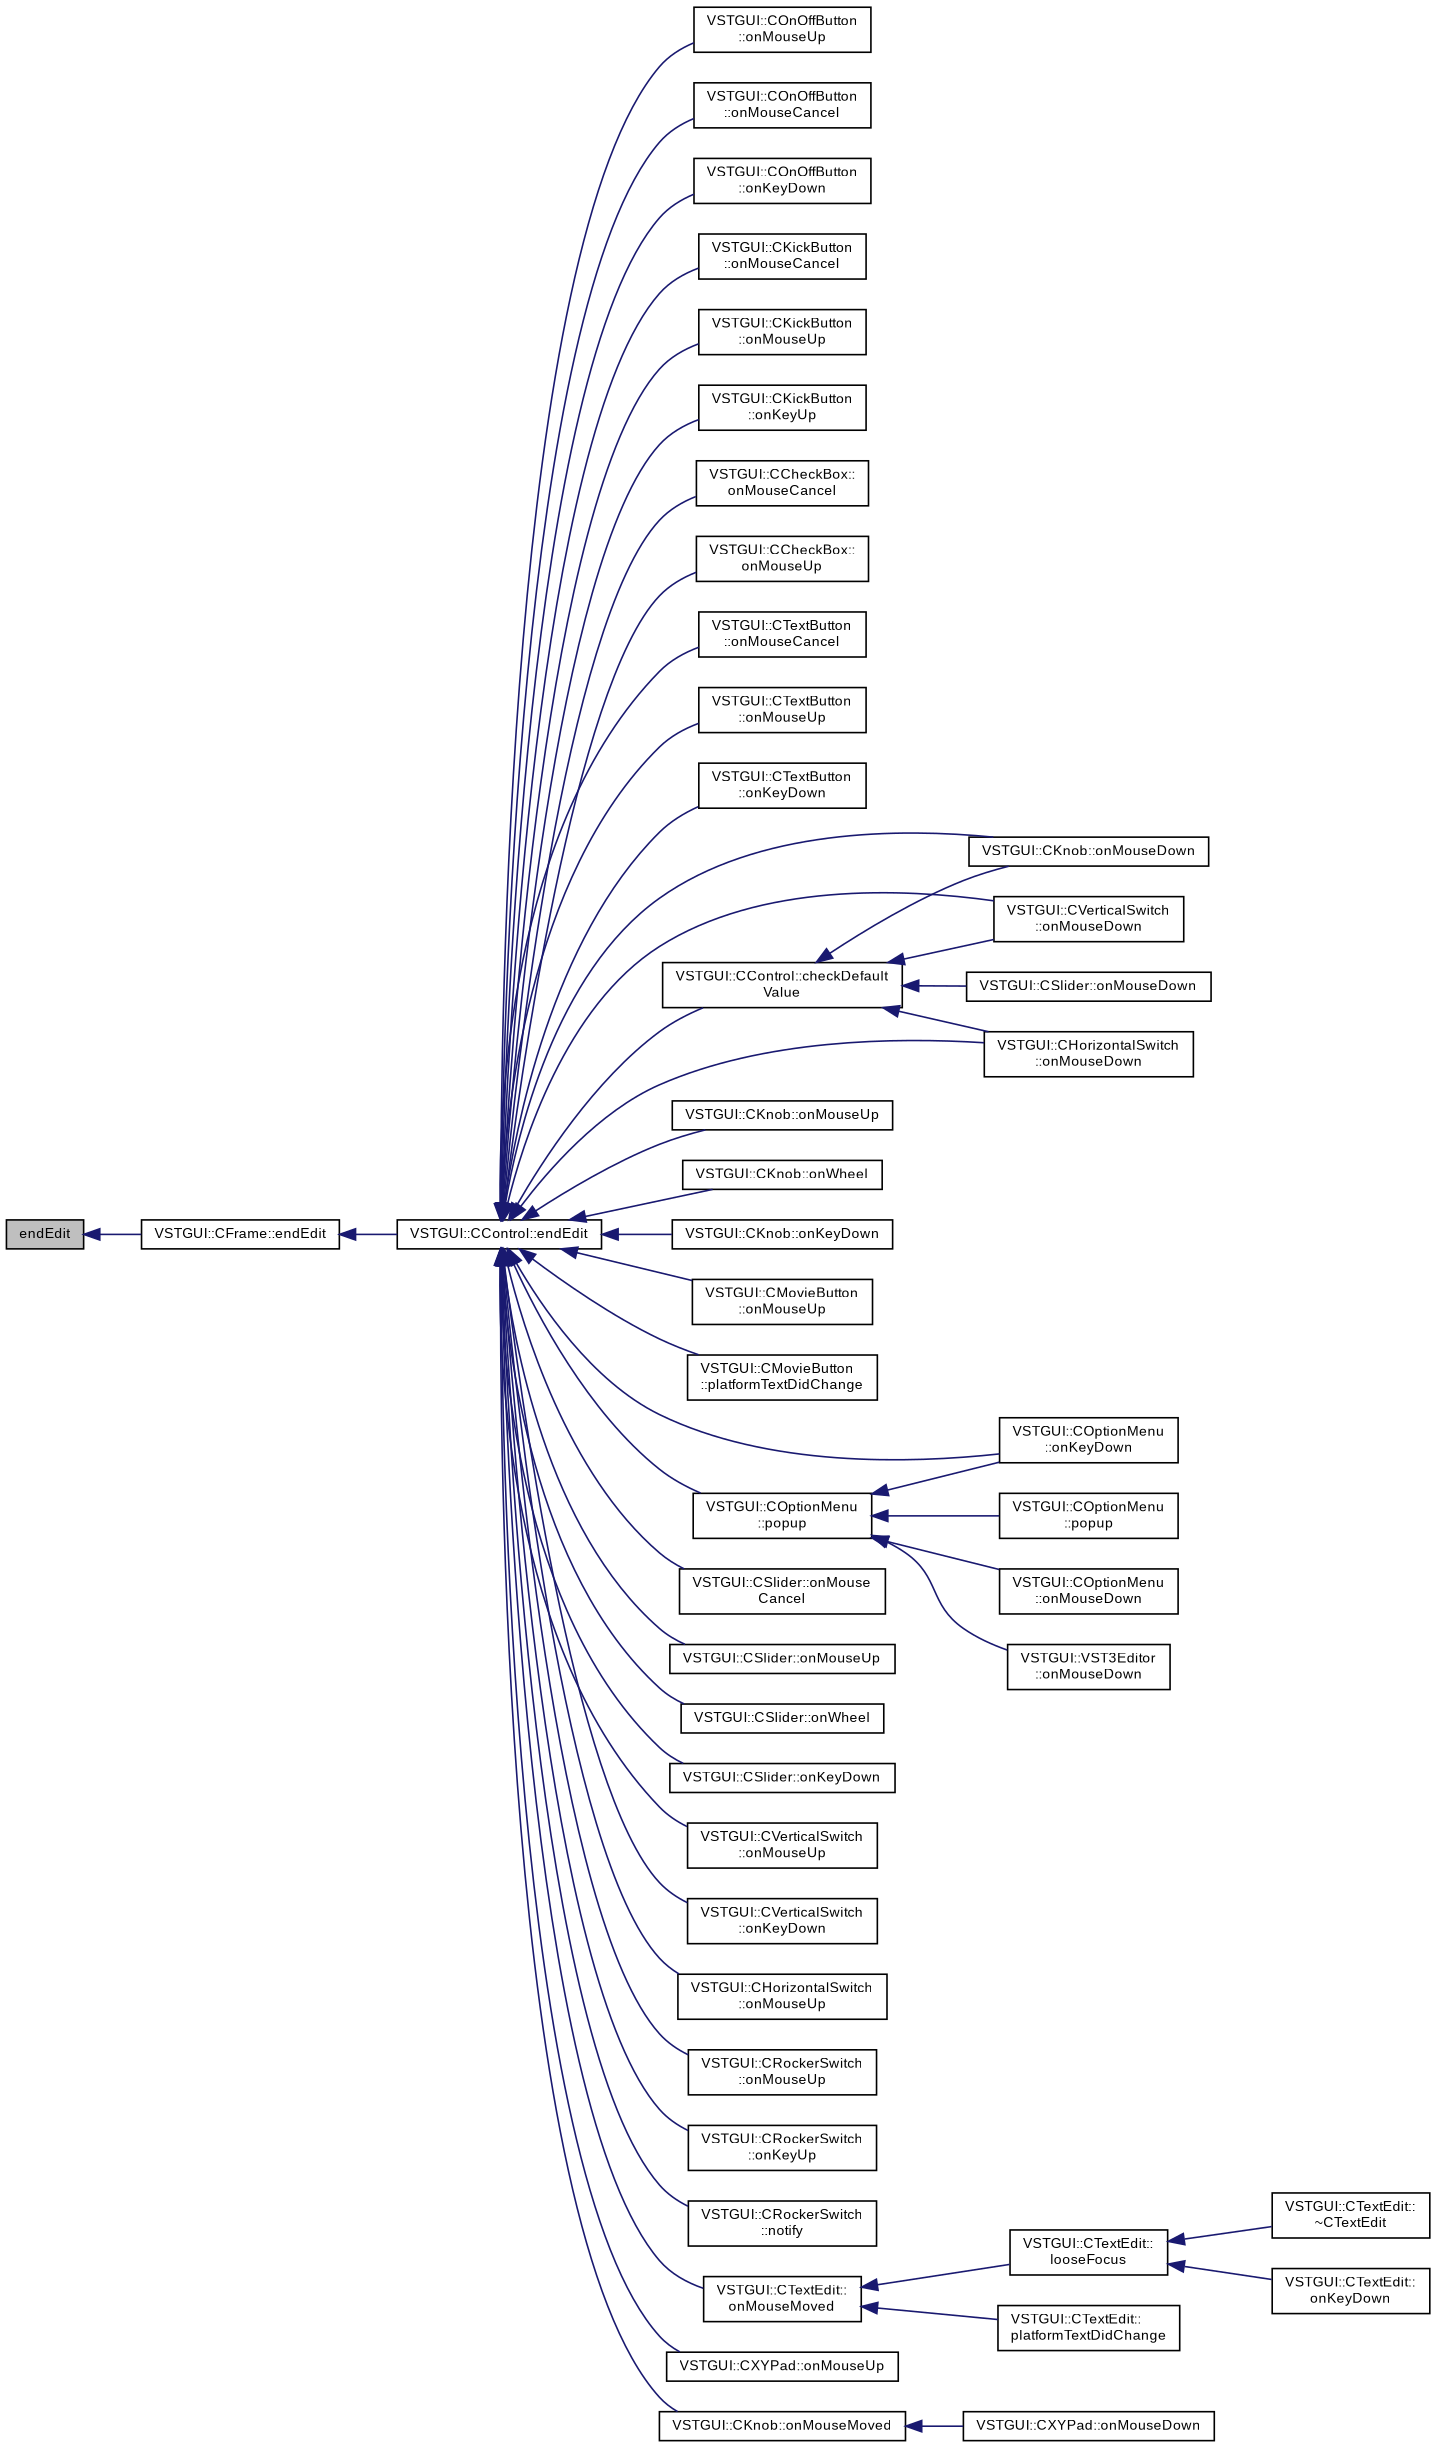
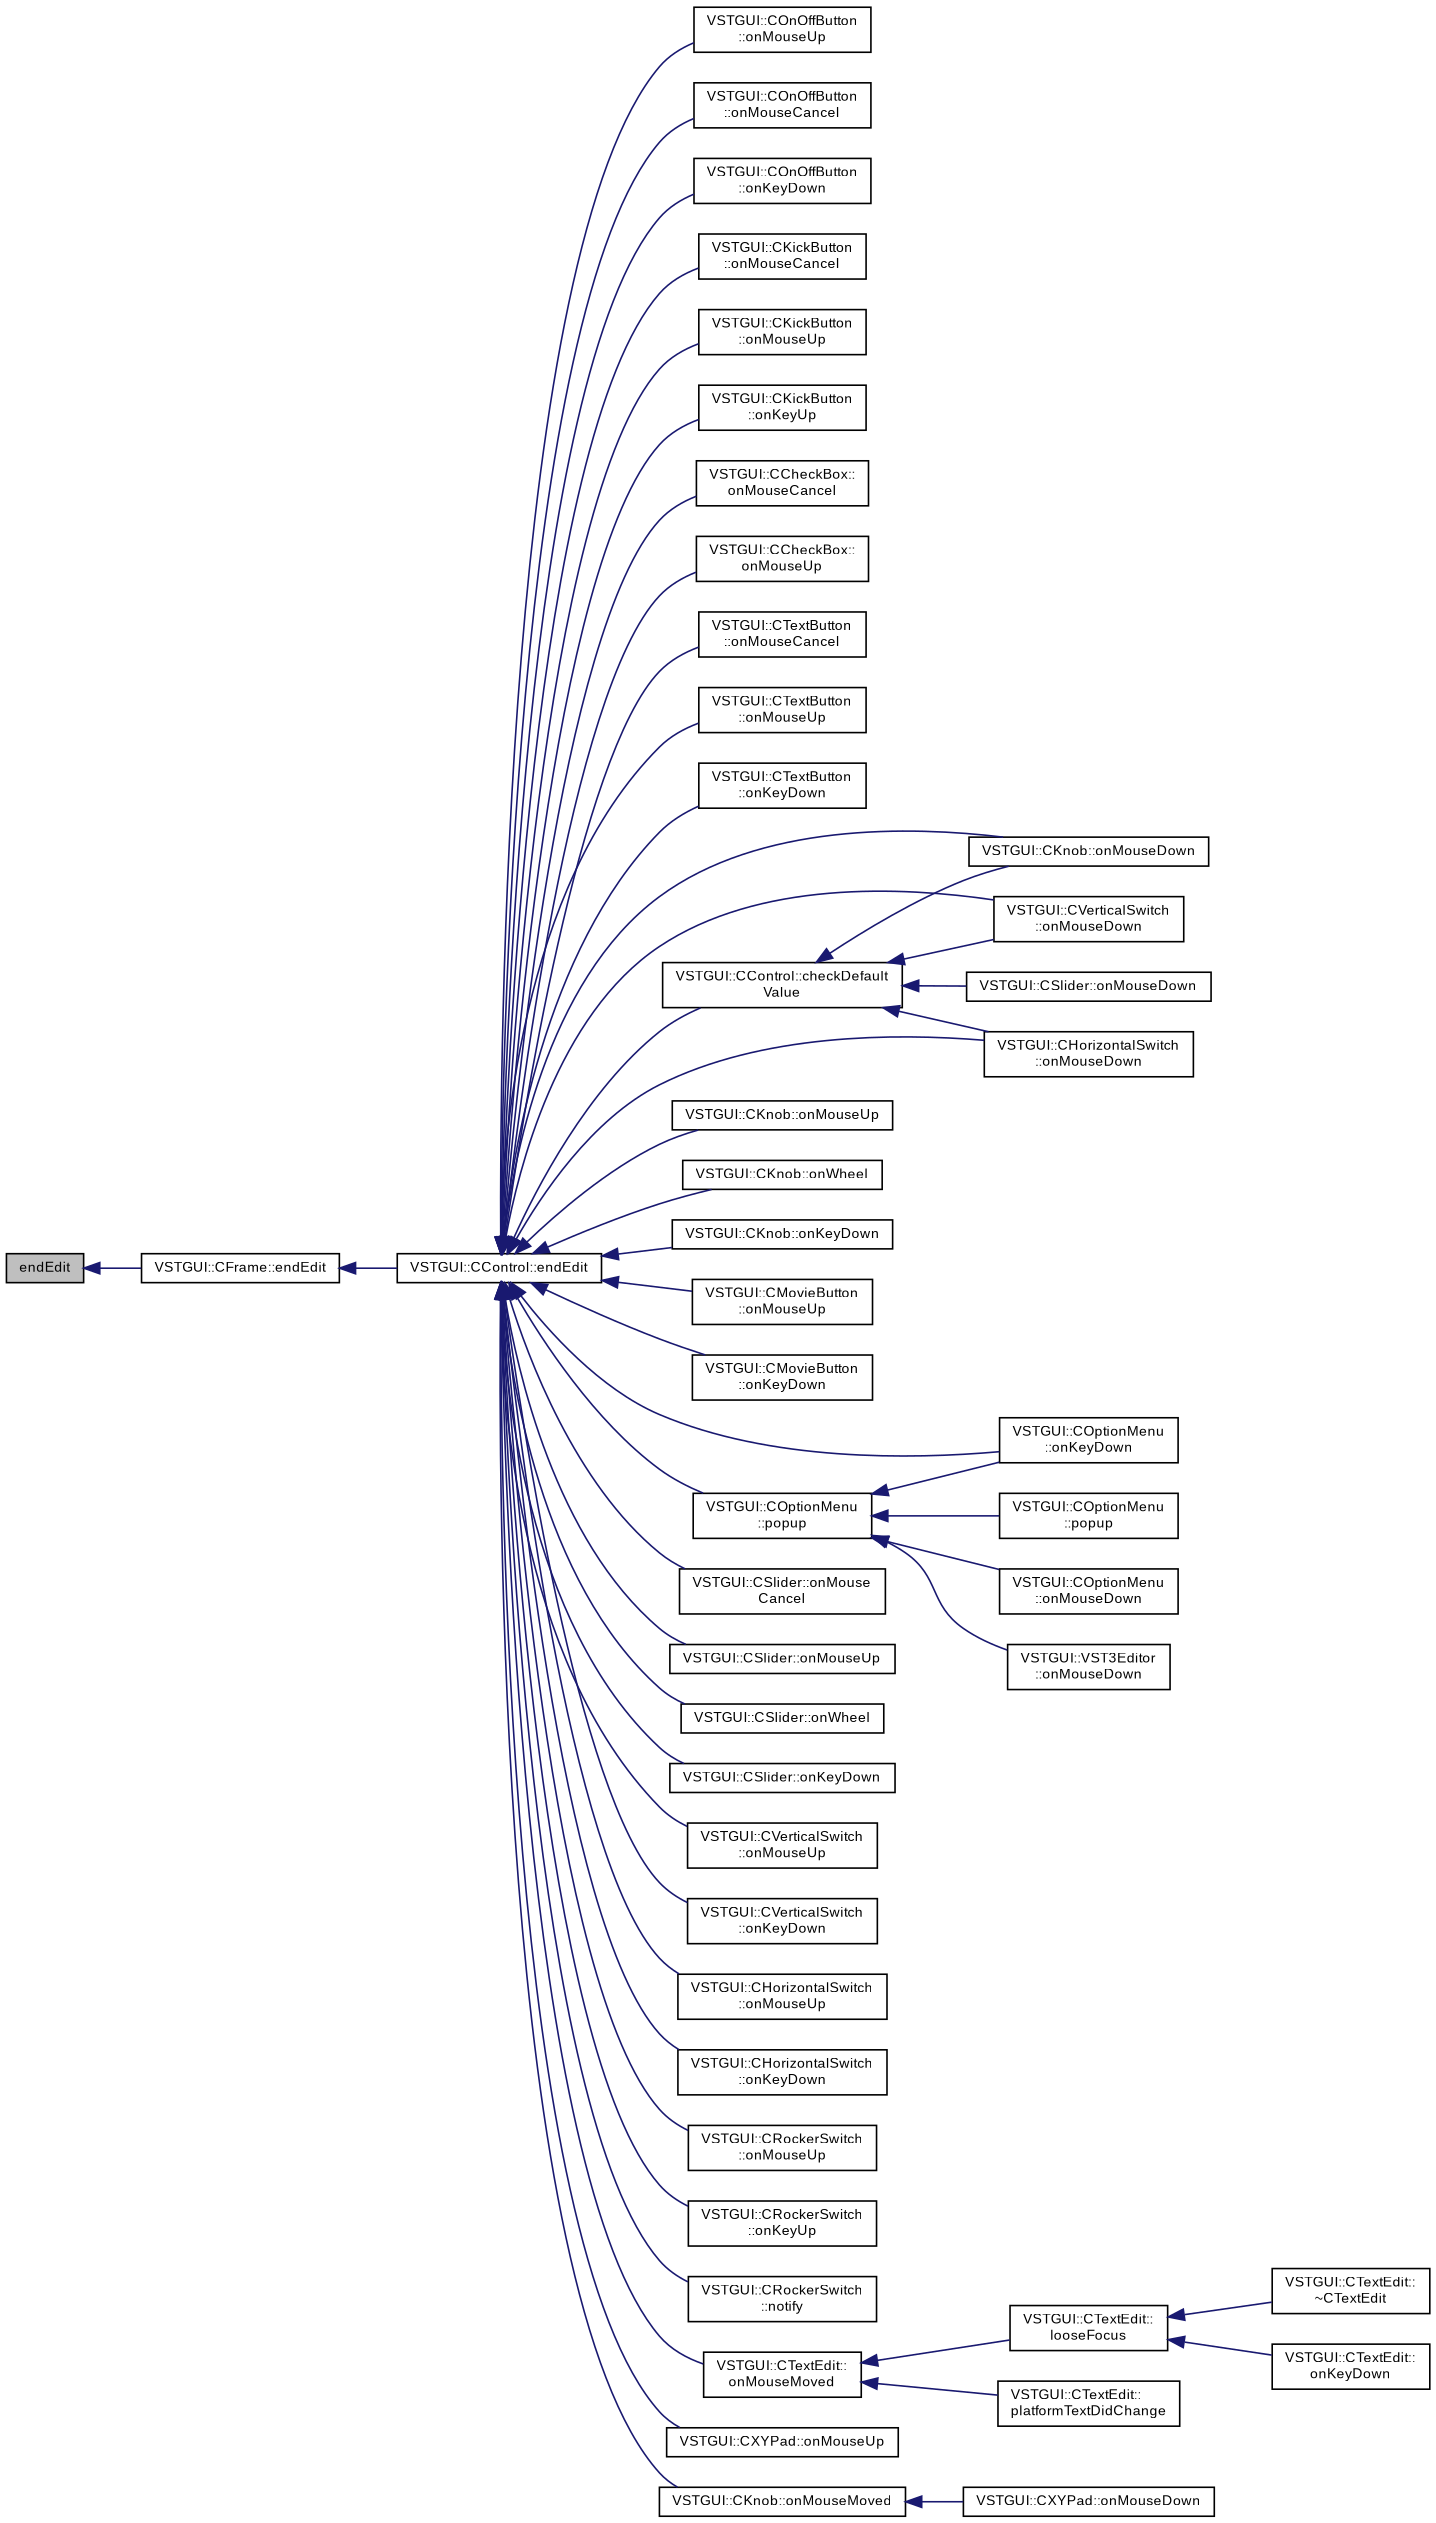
node "VSTGUI::CMovieButton ::platformTextDidChange": label "VSTGUI::CMovieButton ::platformTextDidChange" -> "VSTGUI::CMovieButton ::onKeyDown"
node "VSTGUI::CHorizontalSwitch ::onKeyDown": added
